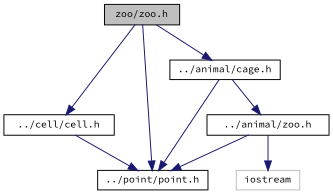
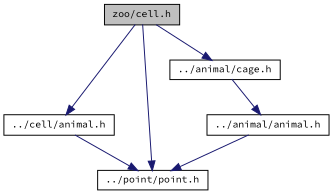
node "zoo/zoo.h": label "zoo/zoo.h" -> "zoo/cell.h"
edge "../animal/cage.h" -> "../point/point.h": removed
node "../cell/cell.h": label "../cell/cell.h" -> "../cell/animal.h"
node "../animal/zoo.h": label "../animal/zoo.h" -> "../animal/animal.h"
node "iostream": removed
